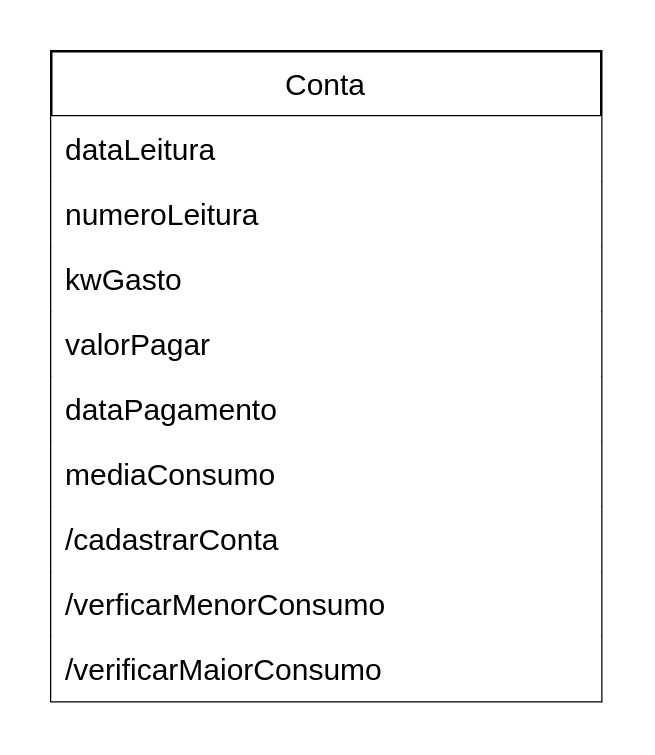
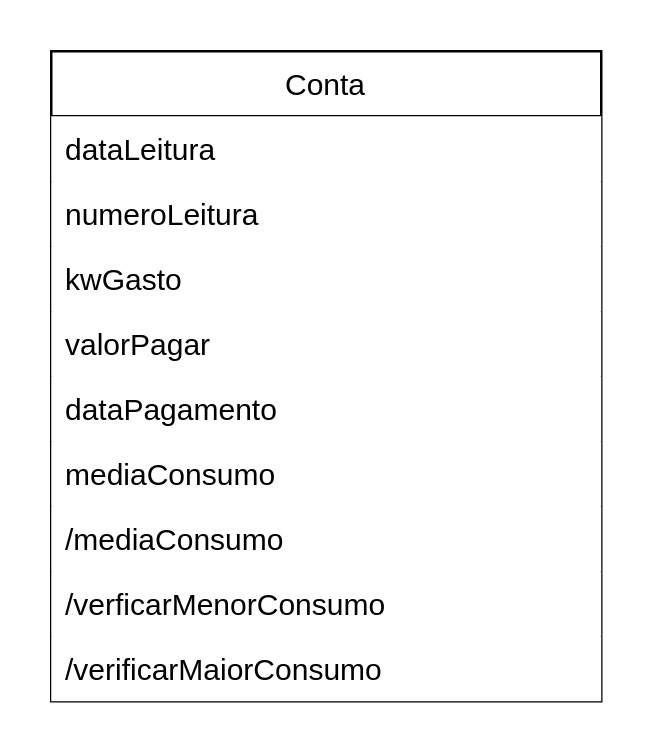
node "/cadastrarConta": label "/cadastrarConta" -> "/mediaConsumo"
